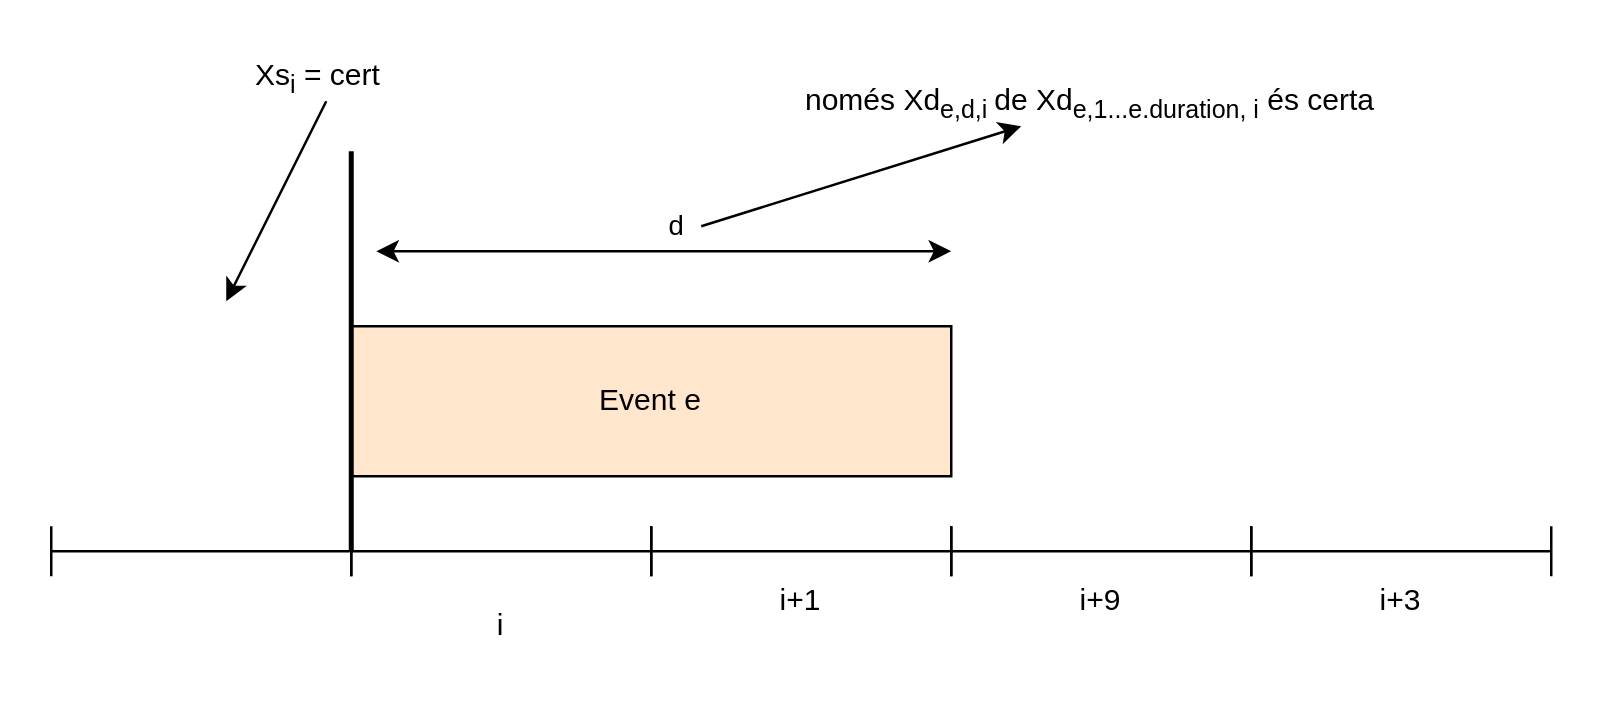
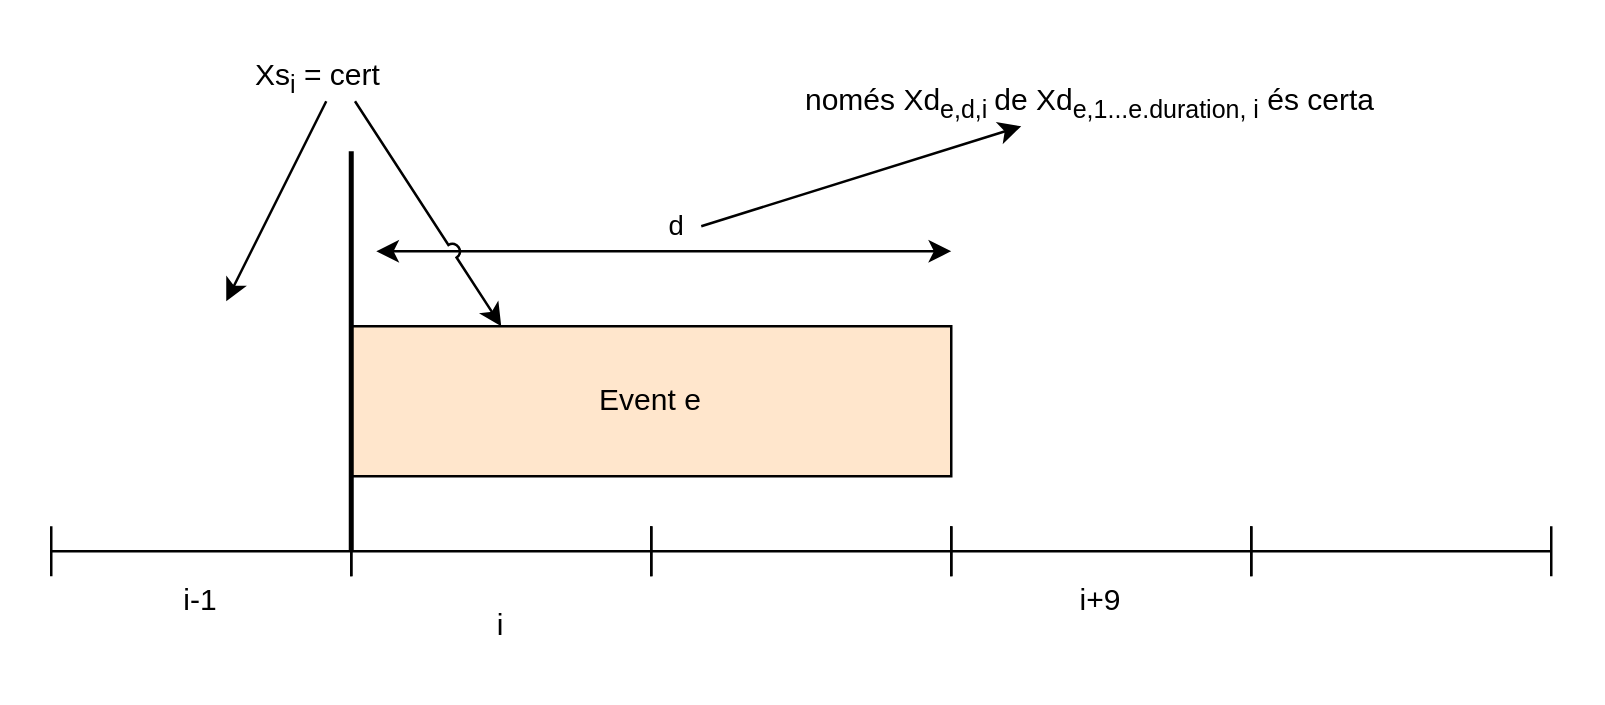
edge "Xsi = cert" -> "Event e": added
node "i-1": added
node "i+1": removed
node "i+3": removed
